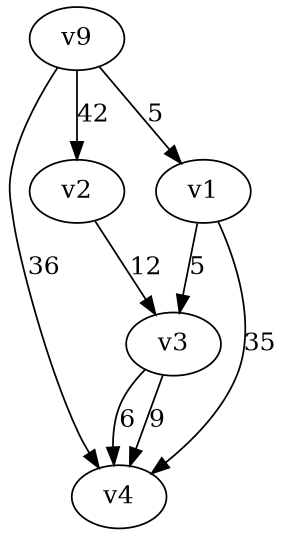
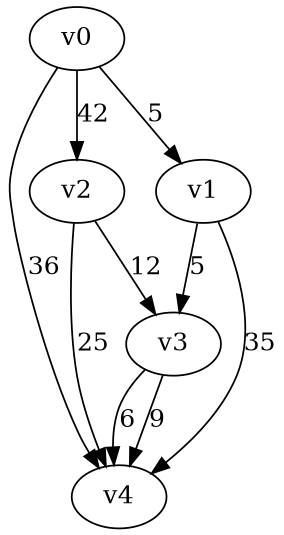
node "v9": label "v9" -> "v0"
edge "v2" -> "v4": added, label "25"
